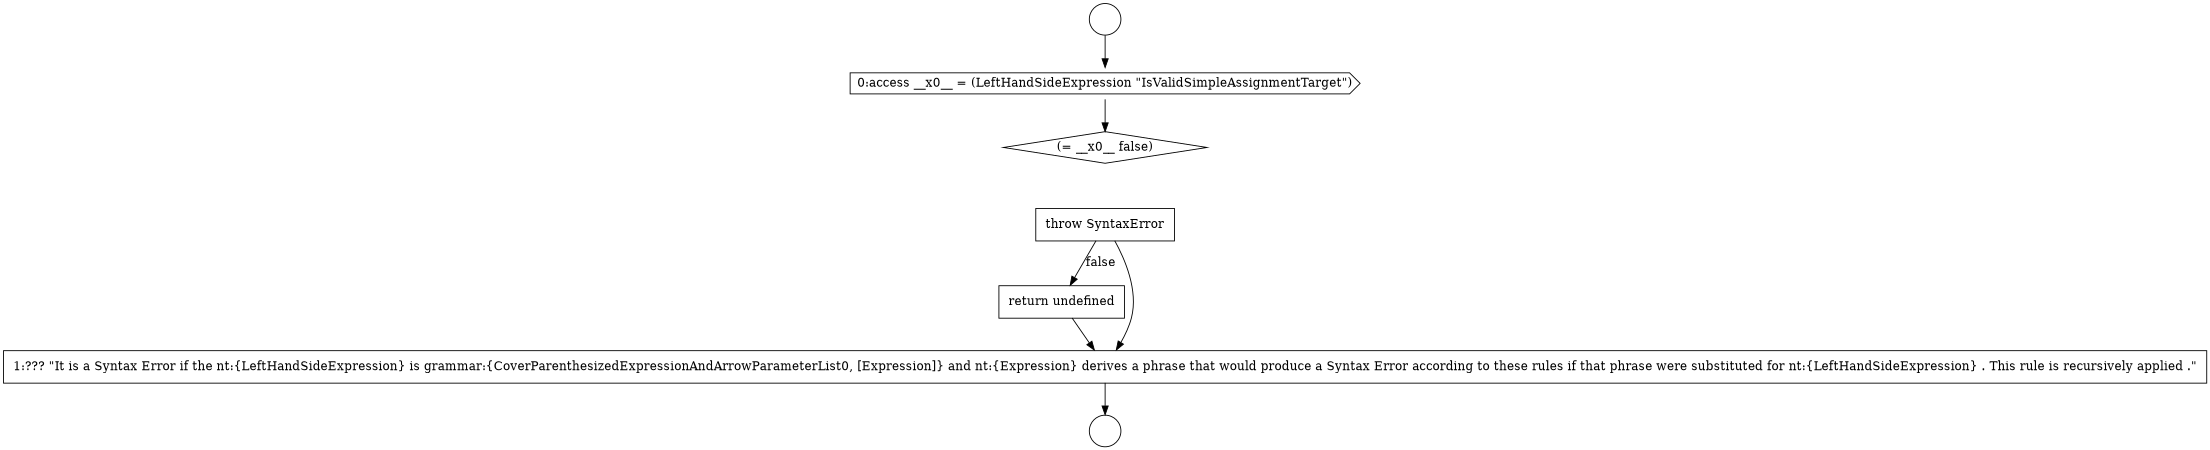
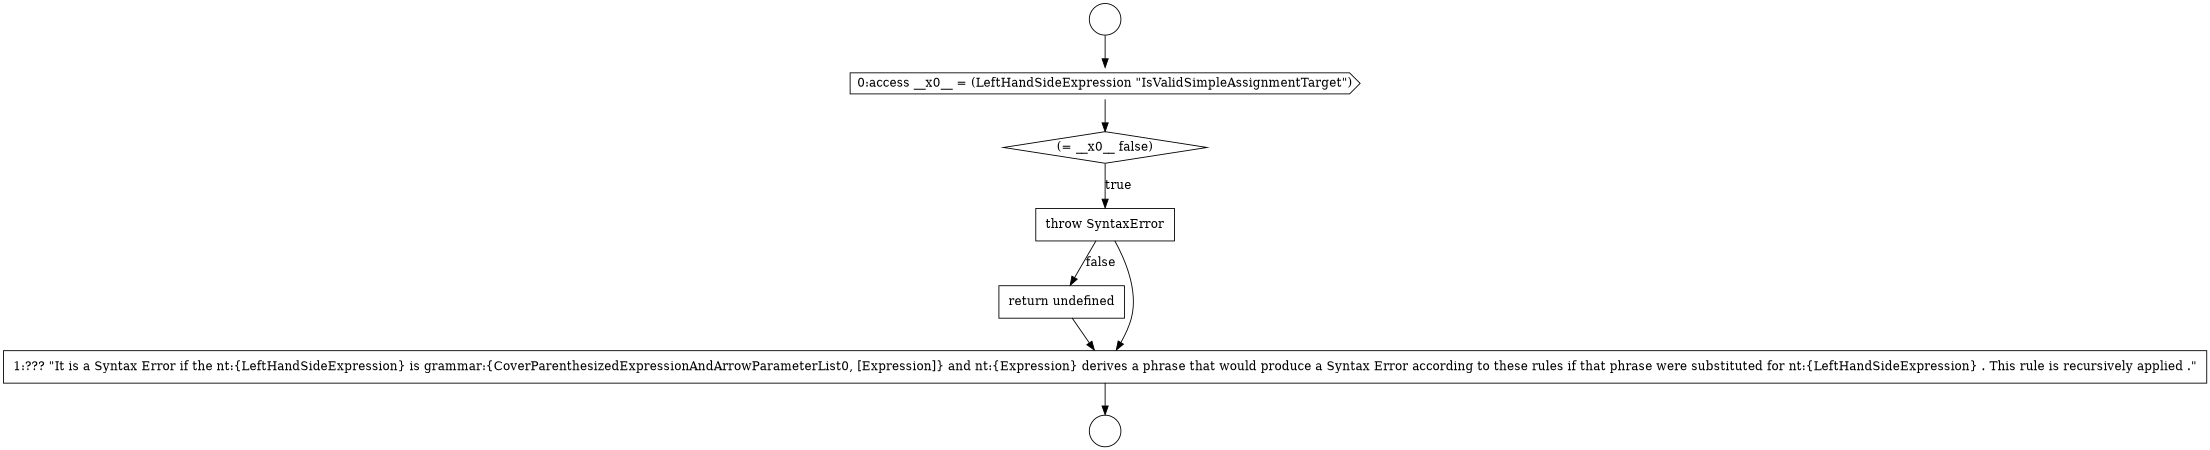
edge "(= __x0__ false)" -> "throw SyntaxError": added, label "true"
